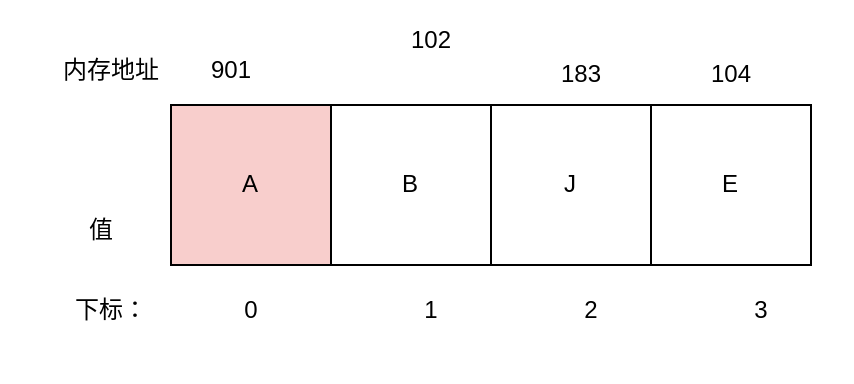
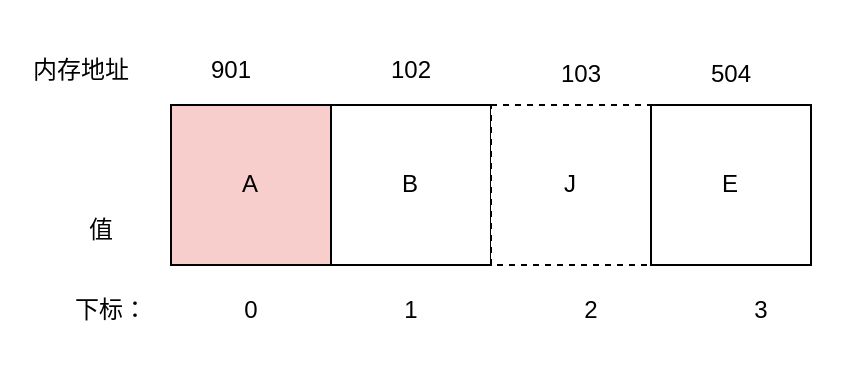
node "102": moved (431, 41) -> (411, 71)
node "内存地址": moved (111, 71) -> (81, 71)
node "183": label "183" -> "103"
node "104": label "104" -> "504"
node "J": style solid -> dashed
node "1": moved (431, 311) -> (411, 311)
